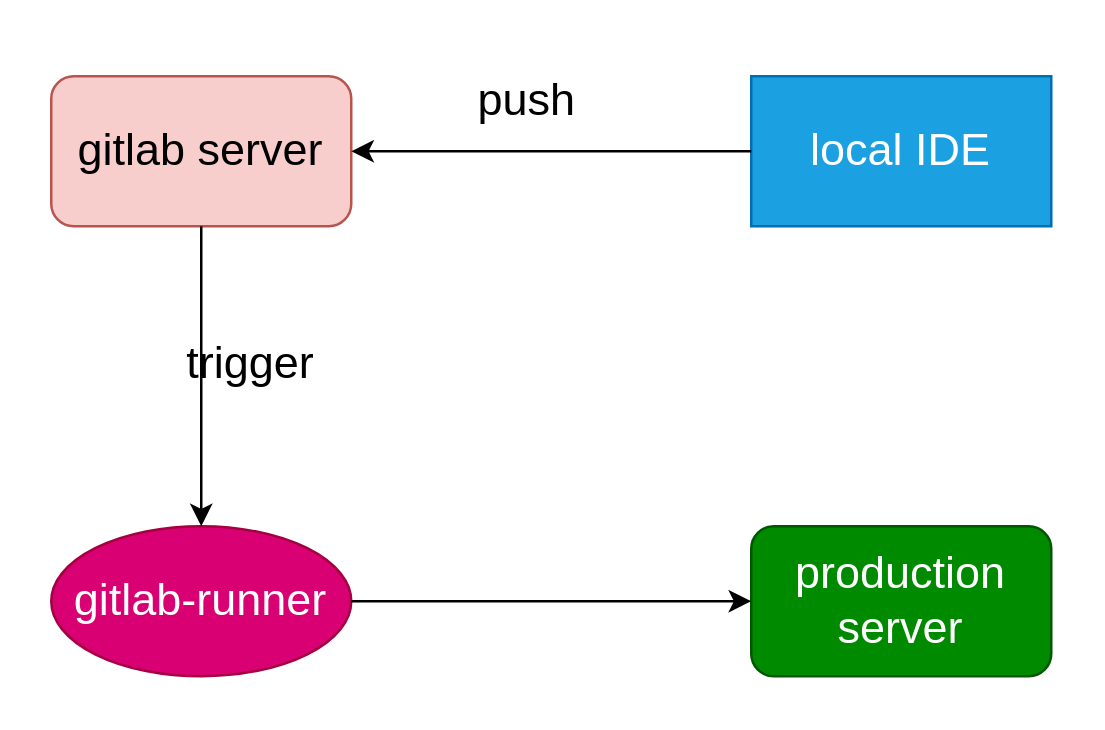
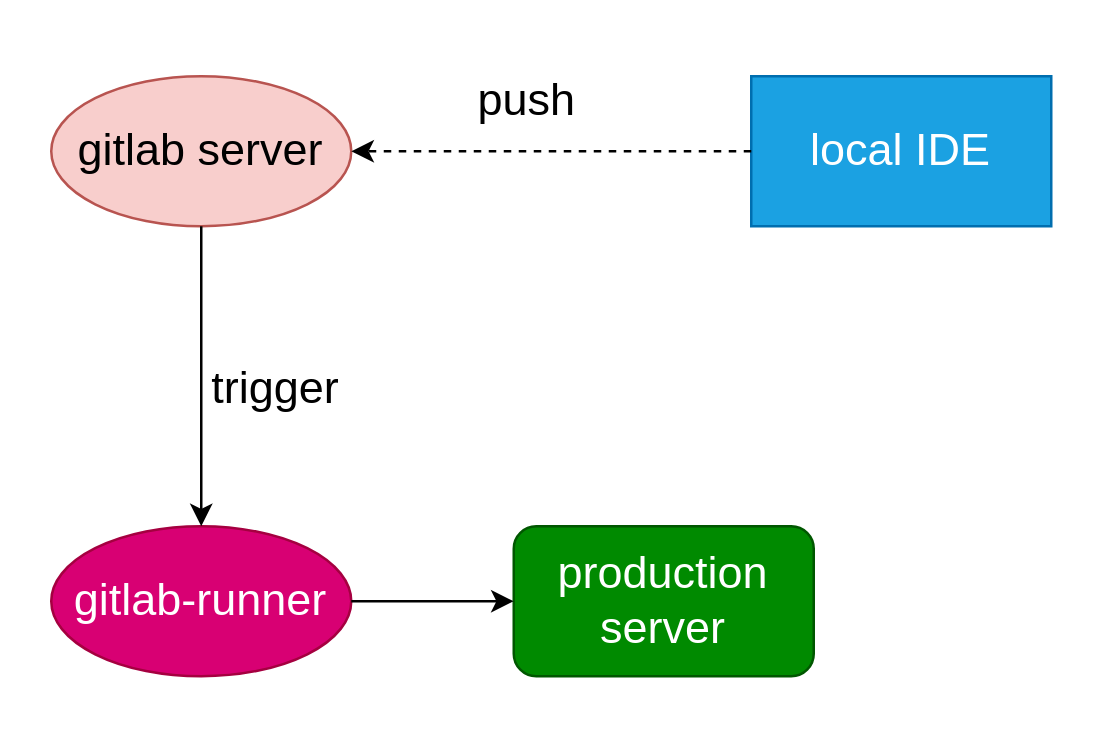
node "gitlab server": shape rounded rectangle -> ellipse
edge "local IDE" -> "gitlab server": style solid -> dashed
node "trigger": moved (251, 364) -> (276, 389)
node "production server": moved (901, 601) -> (664, 601)
